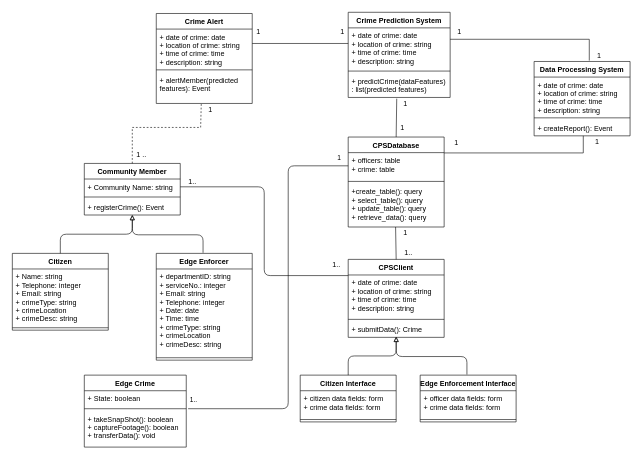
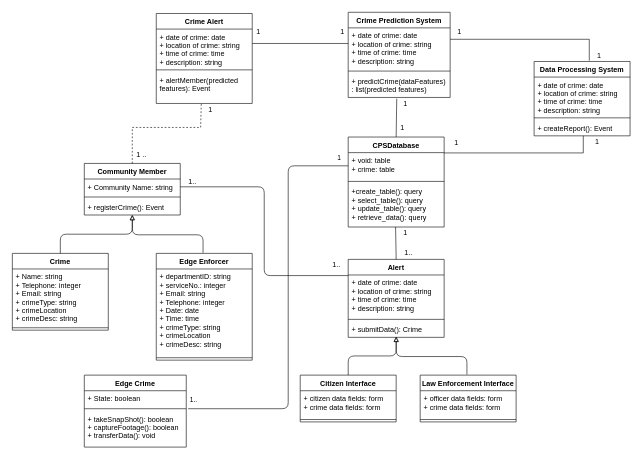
node "+ officers: table + crime: table": label "+ officers: table + crime: table" -> "+ void: table + crime: table"
node "Citizen": label "Citizen" -> "Crime"
node "CPSClient": label "CPSClient" -> "Alert"
node "Edge Enforcement Interface": label "Edge Enforcement Interface" -> "Law Enforcement Interface"
